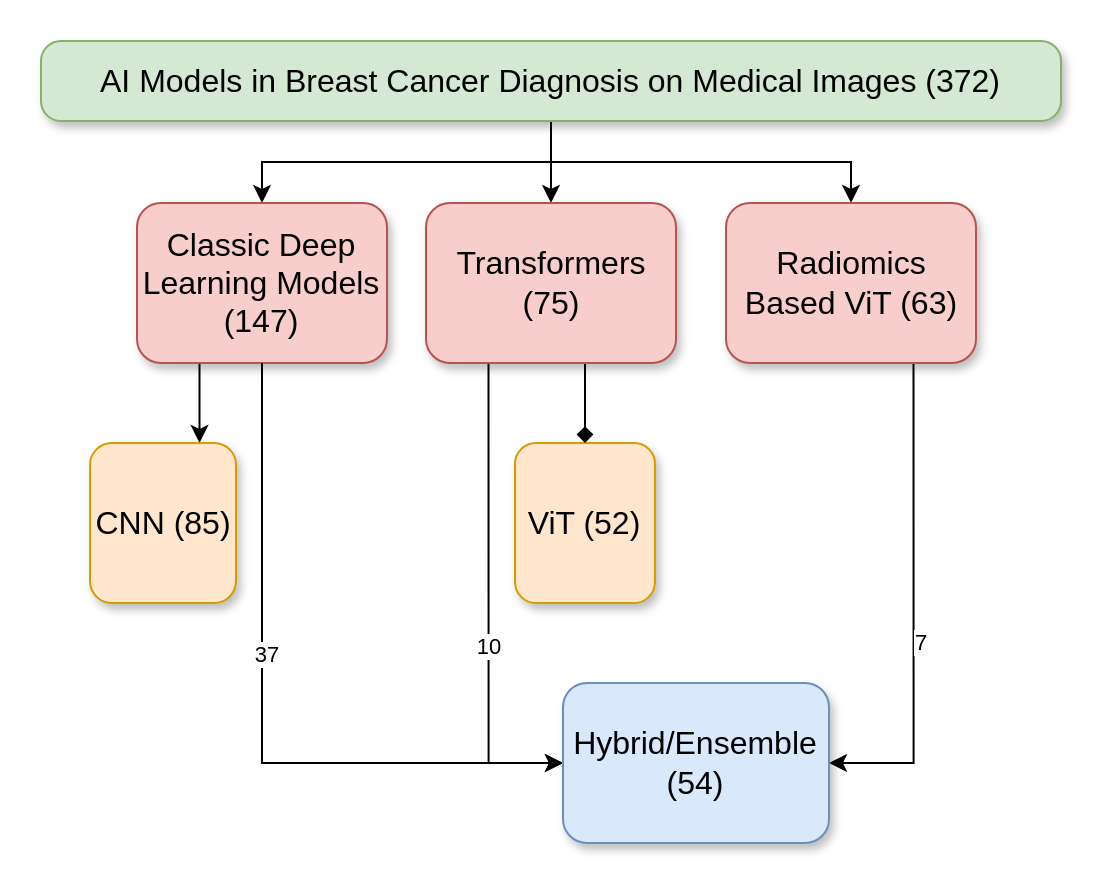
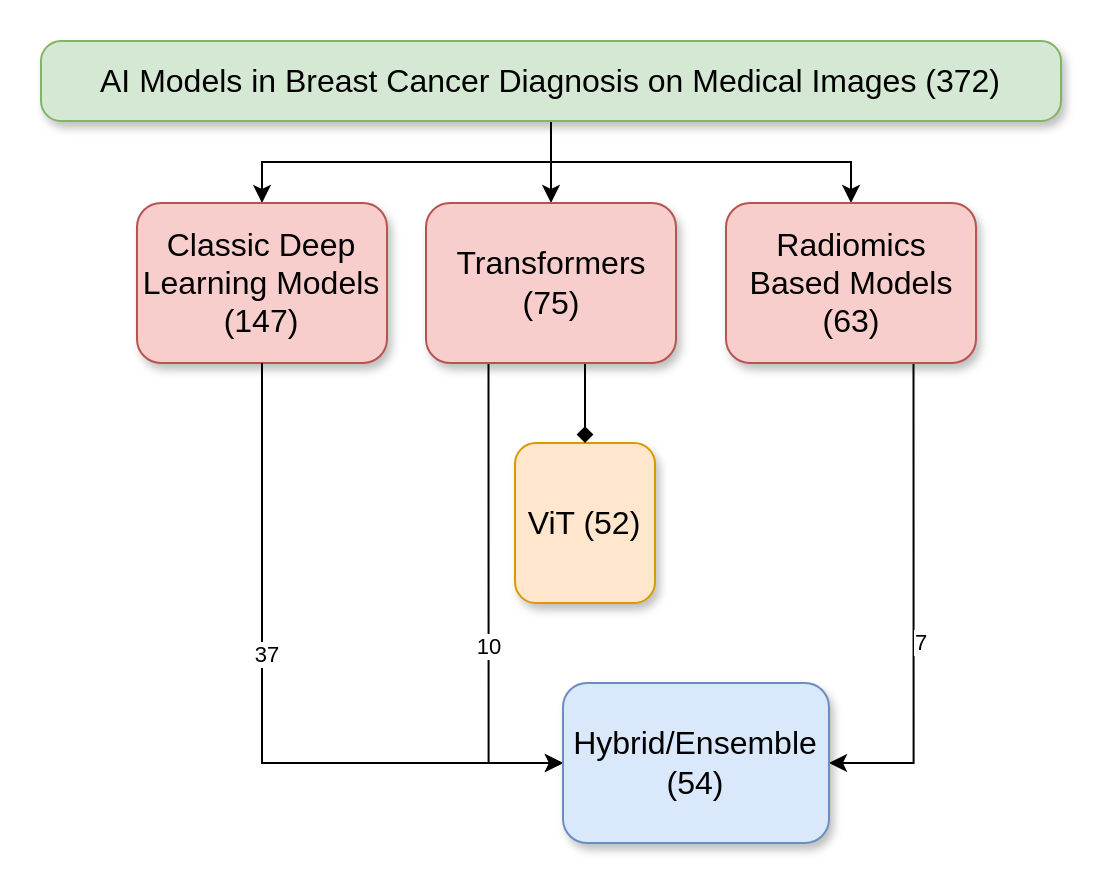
node "Radiomics Based ViT (63)": label "Radiomics Based ViT (63)" -> "Radiomics Based Models (63)"
edge "Classic Deep Learning Models (147)" -> "CNN (85)": removed
node "CNN (85)": removed
